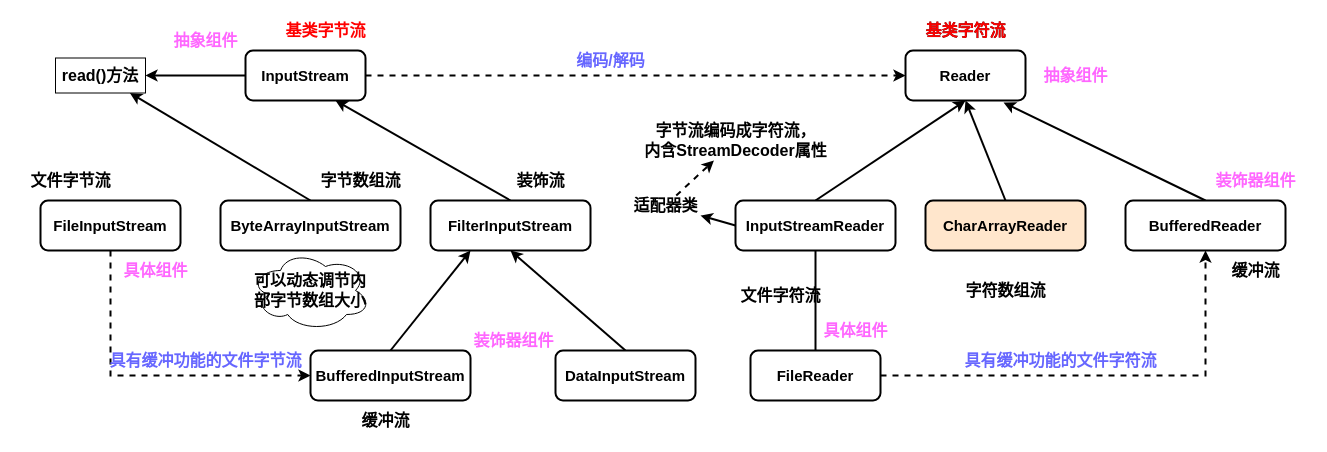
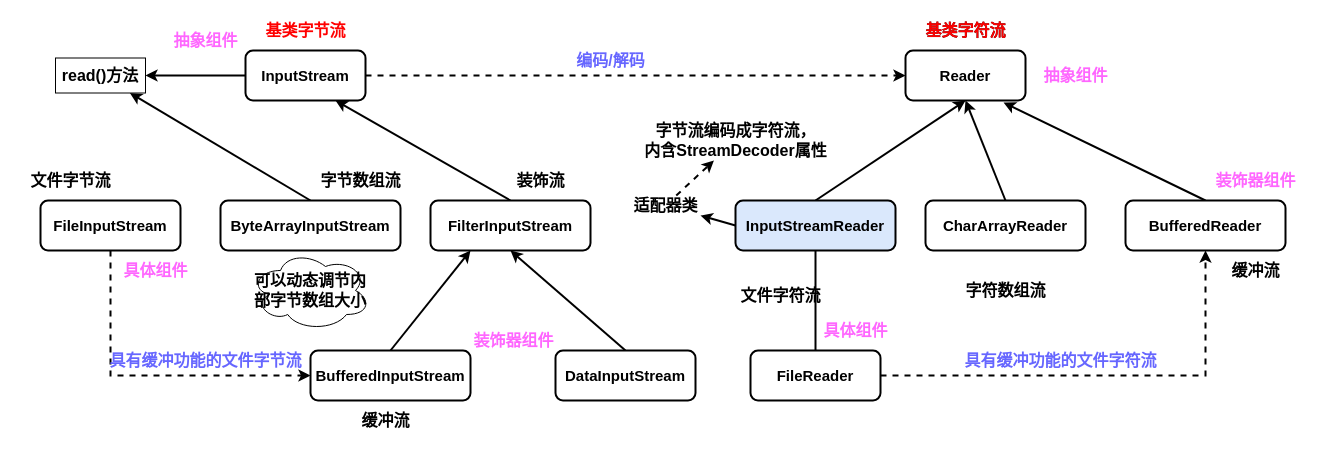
node "基类字节流": moved (326, 31) -> (306, 31)
node "InputStreamReader": fillcolor #ffffff -> #dae8fc
node "CharArrayReader": fillcolor #ffe6cc -> #ffffff
